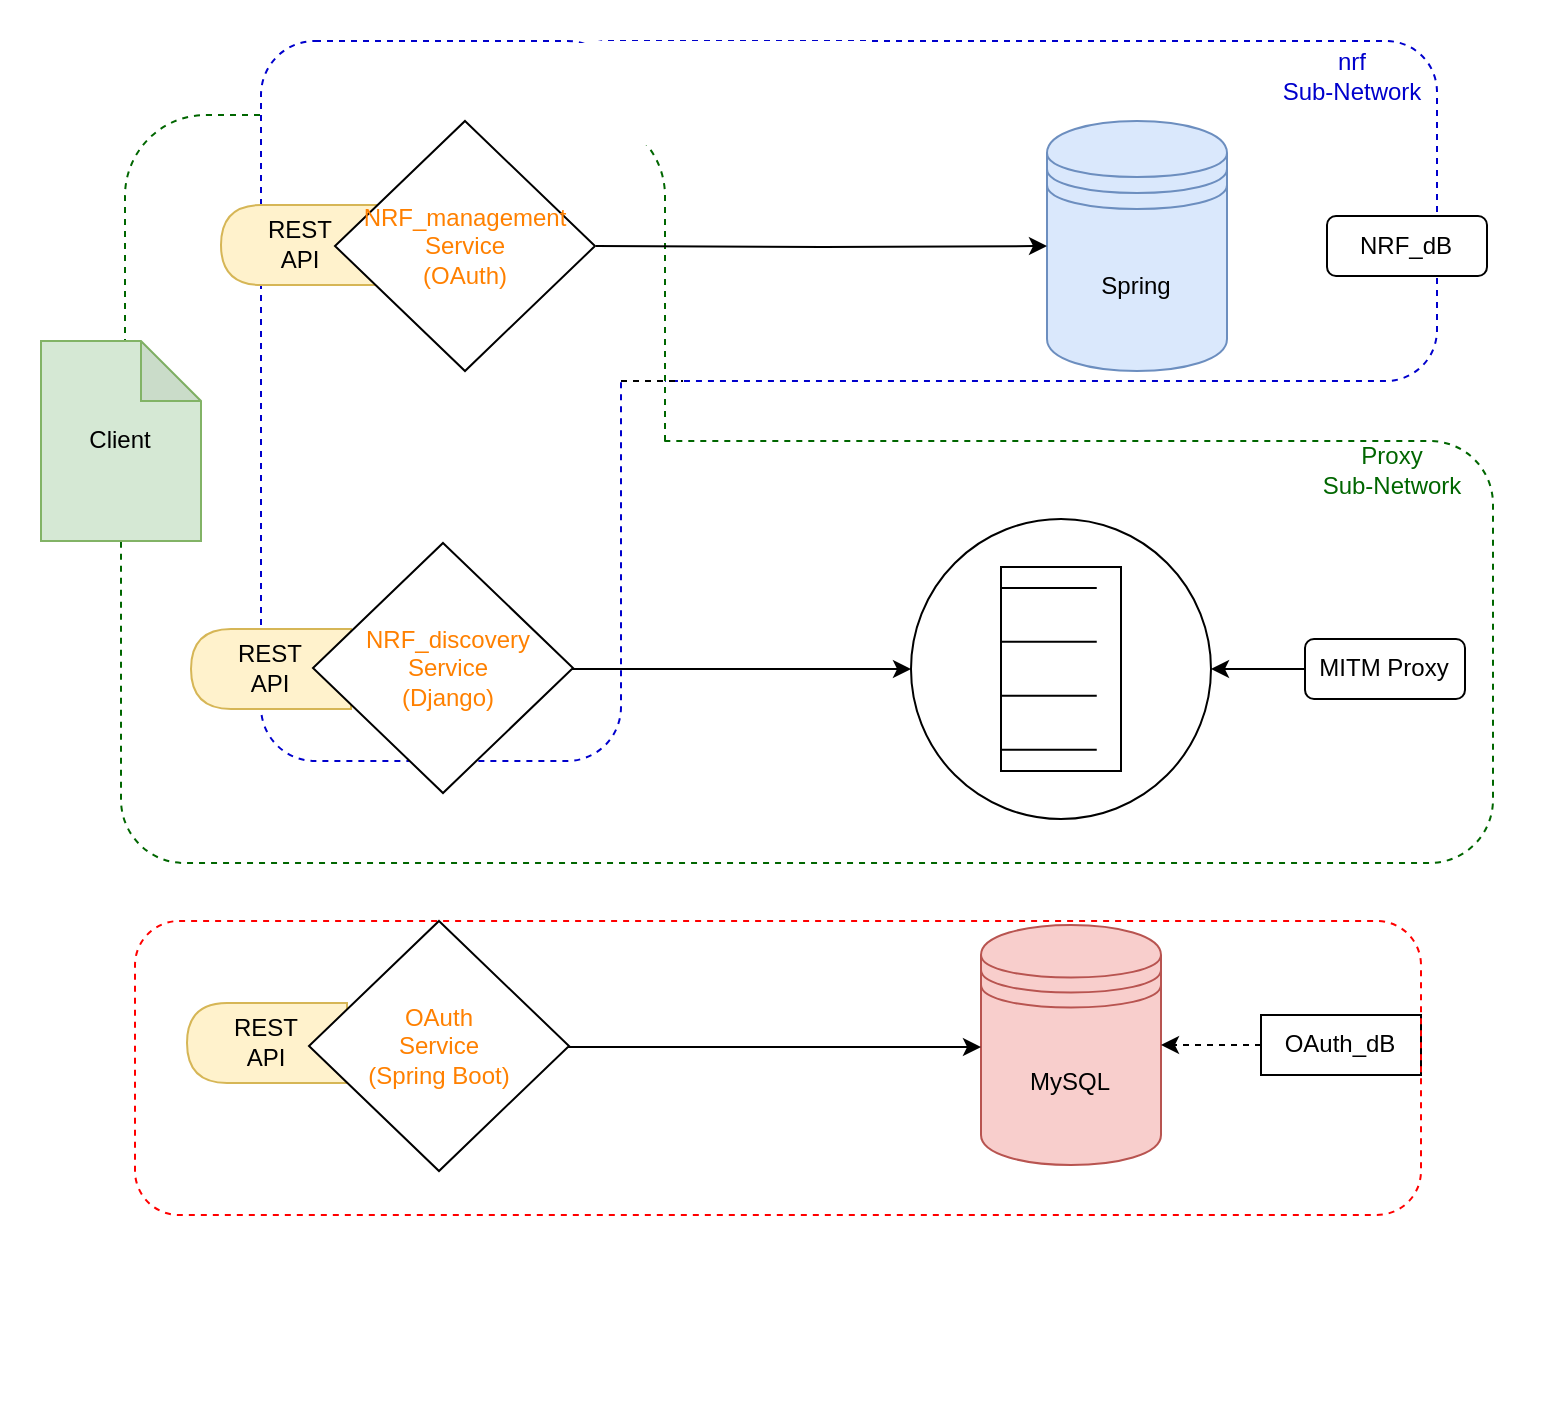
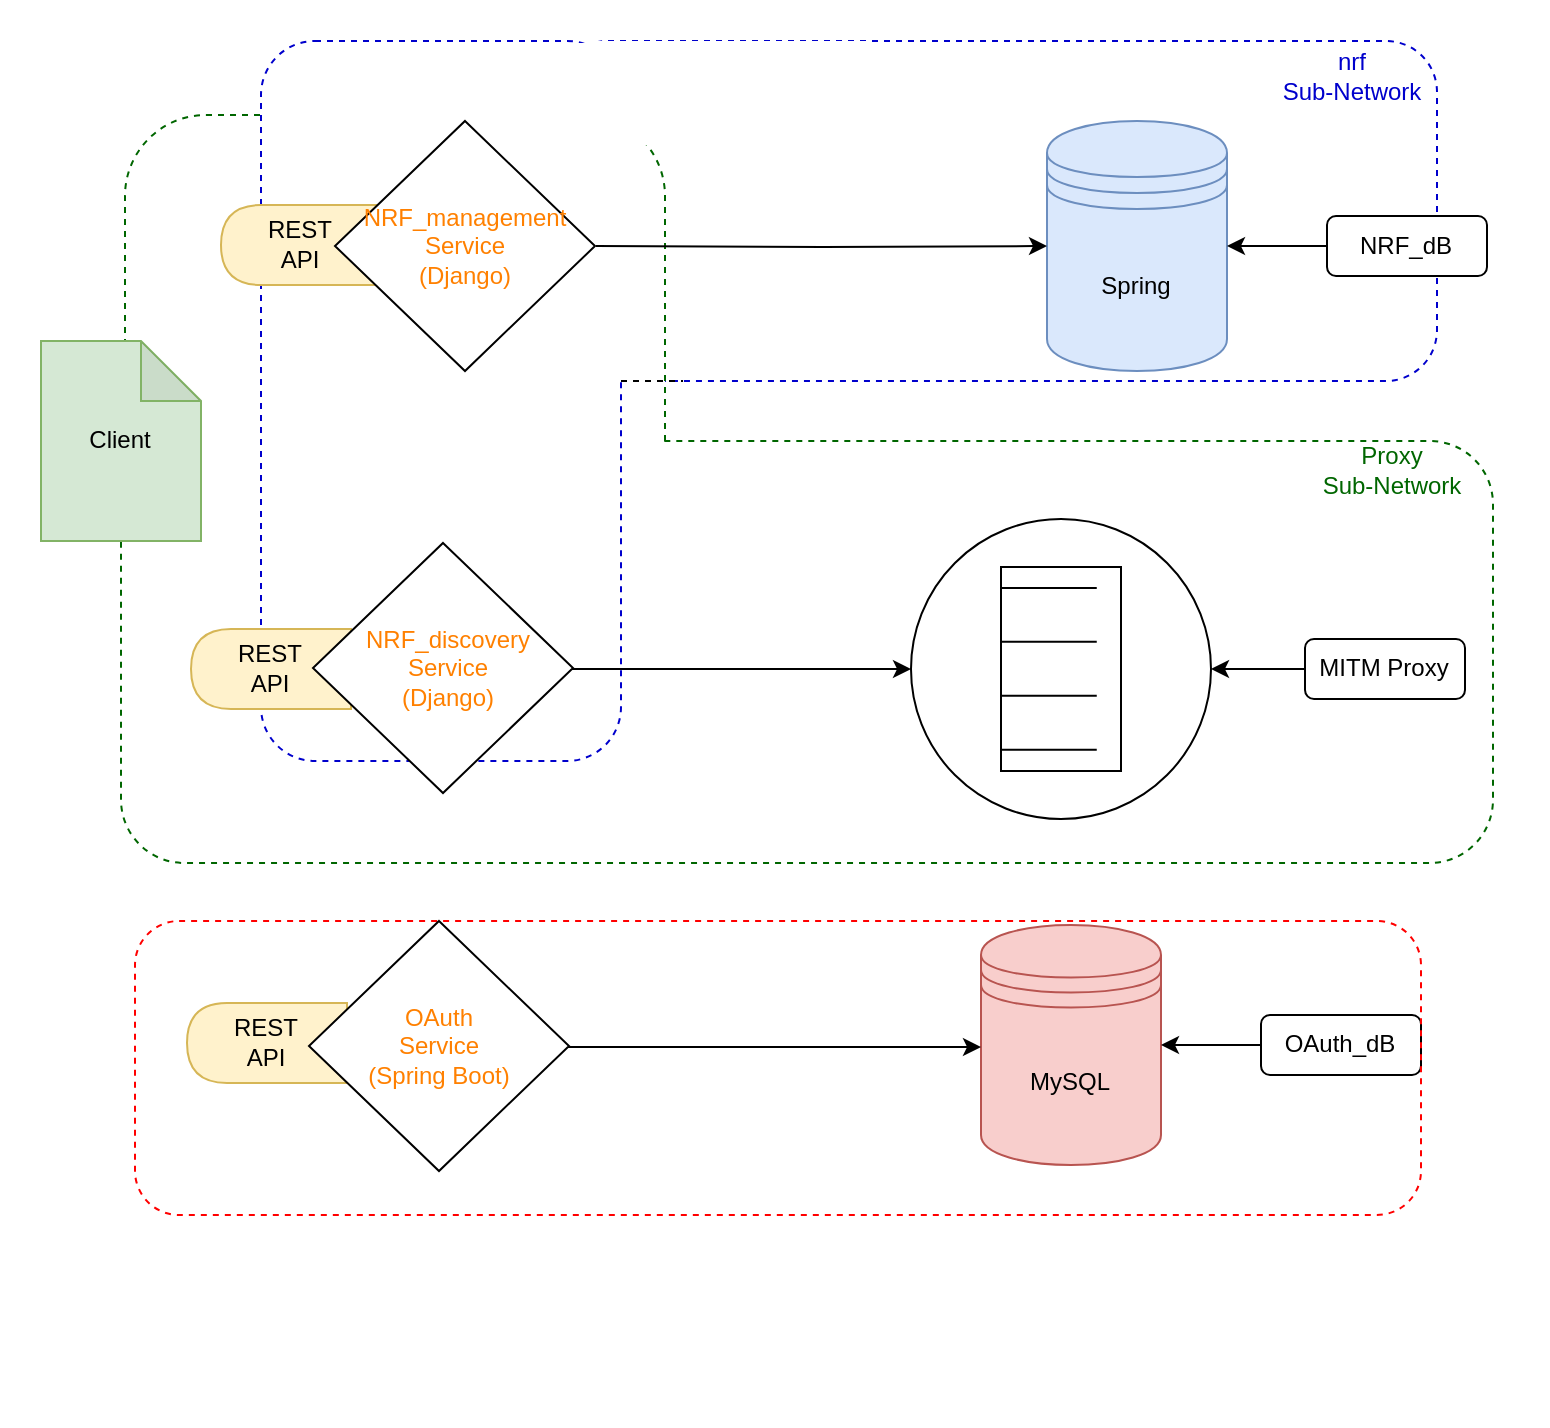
edge "NRF_dB" -> "Spring": added
node "NRF_management Service (OAuth)": label "NRF_management Service (OAuth)" -> "NRF_management Service (Django)"
edge "OAuth_dB" -> "MySQL": style dashed -> solid
node "OAuth_dB": shape rectangle -> rounded rectangle
